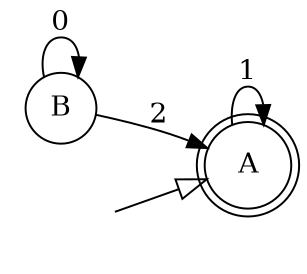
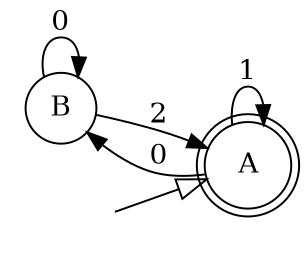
edge "A" -> "B": added, label "0"
